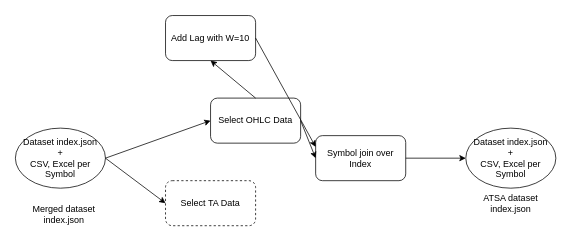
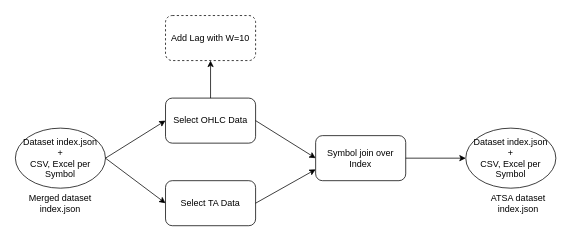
node "Add Lag with W=10": style solid -> dashed
edge "Add Lag with W=10" -> "Symbol join over Index": removed
node "Select OHLC Data": moved (255, 120) -> (210, 120)
edge "Select TA Data" -> "Symbol join over Index": added
node "Select TA Data": style dashed -> solid
node "ATSA dataset index.json": moved (510, 203) -> (518, 203)
node "Merged dataset index.json": moved (64, 214) -> (60, 203)
